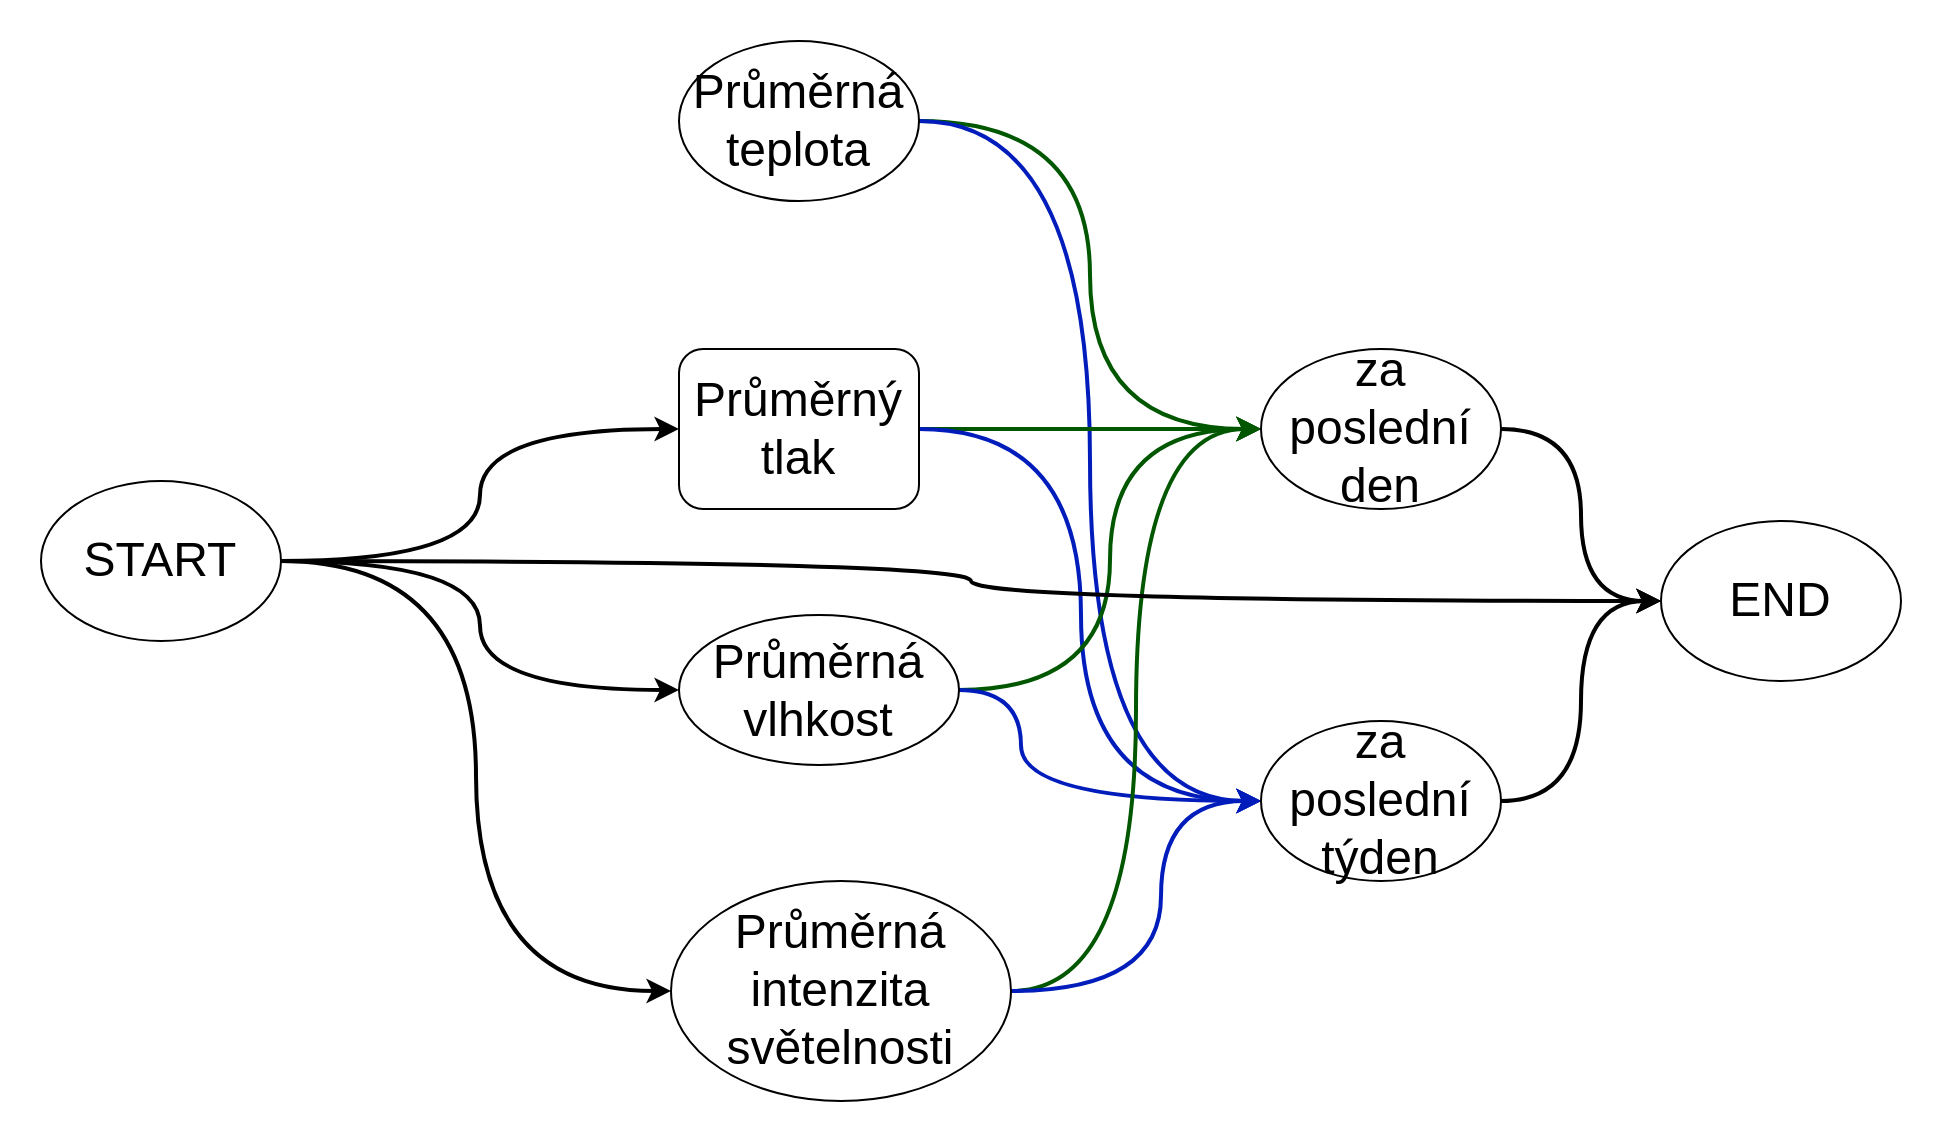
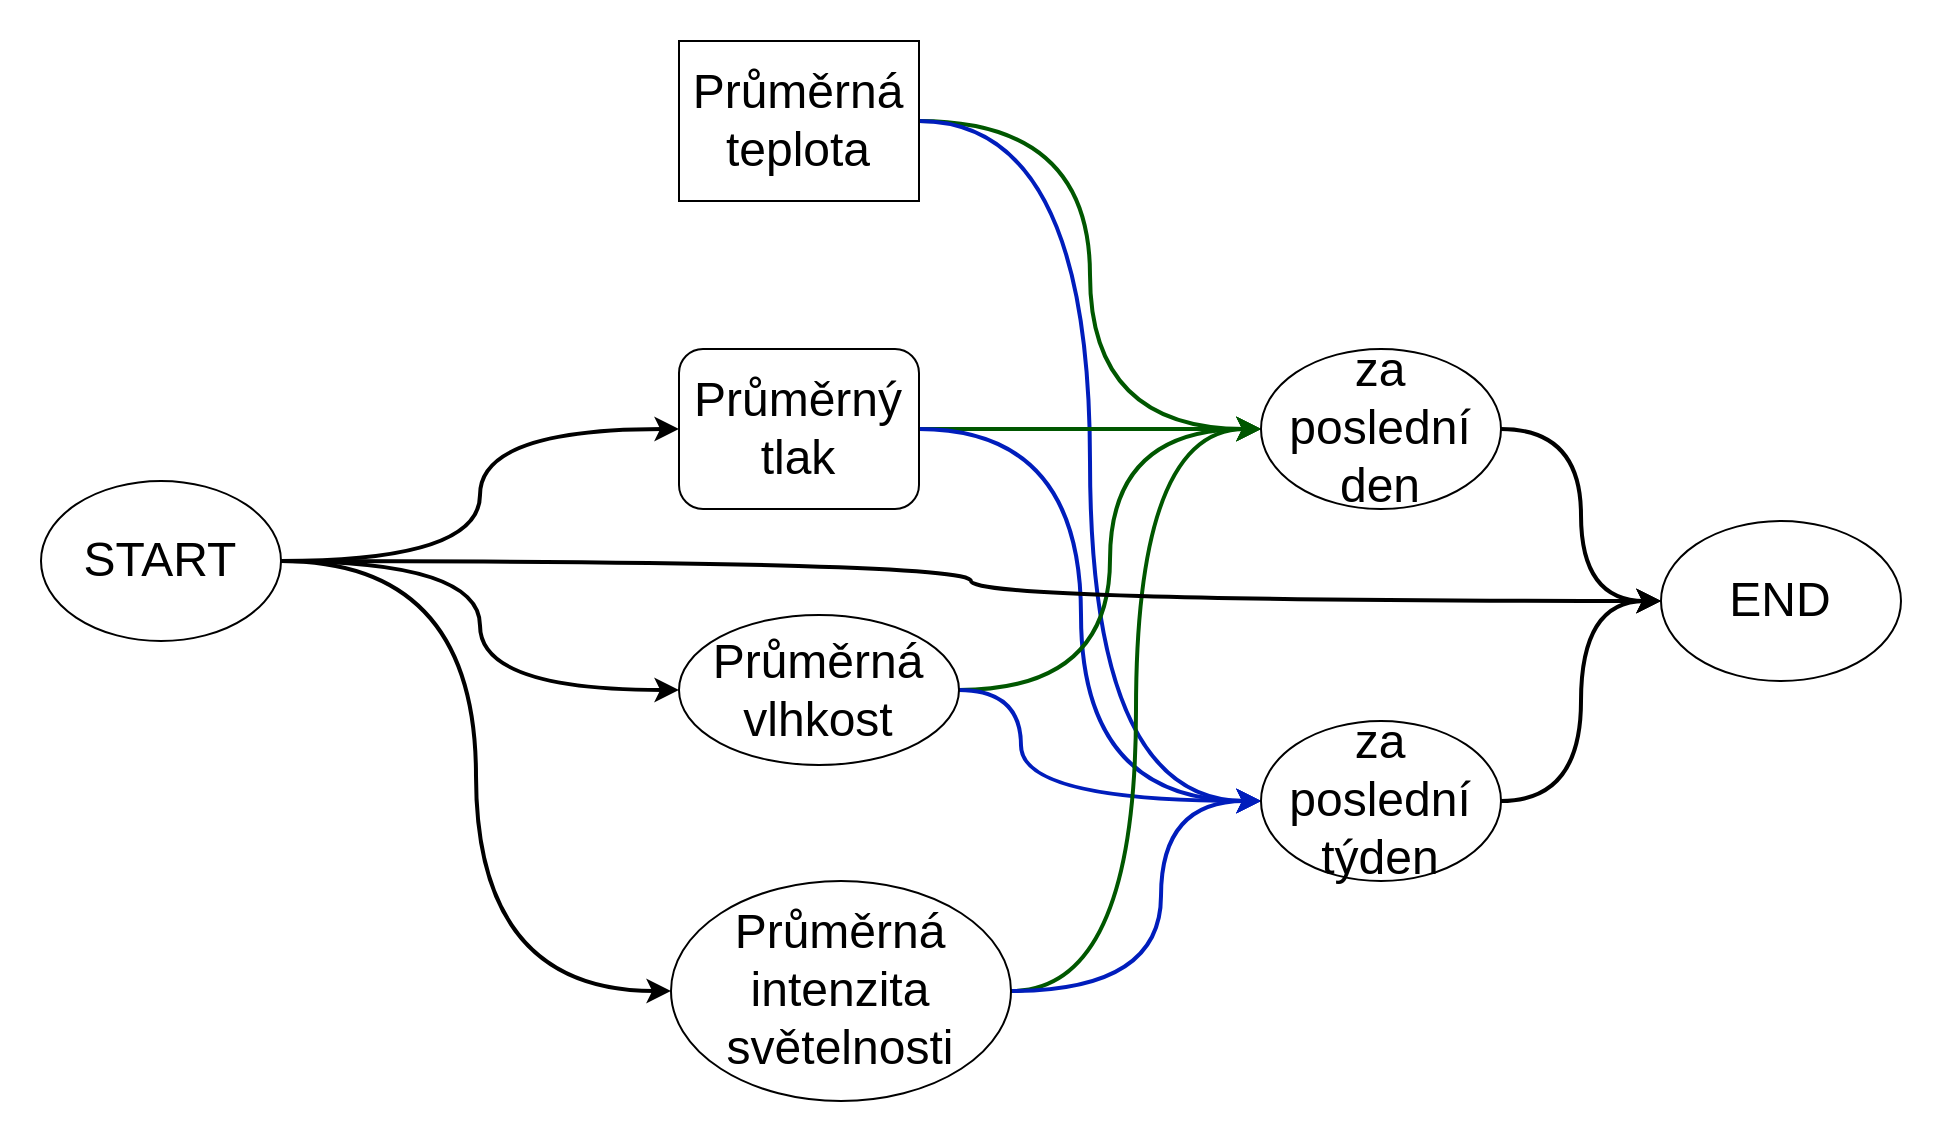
node "Průměrná teplota": shape ellipse -> rectangle
